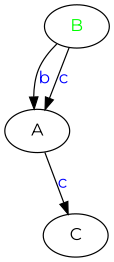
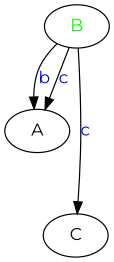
edge "A" -> "C": now "B" -> "C"
